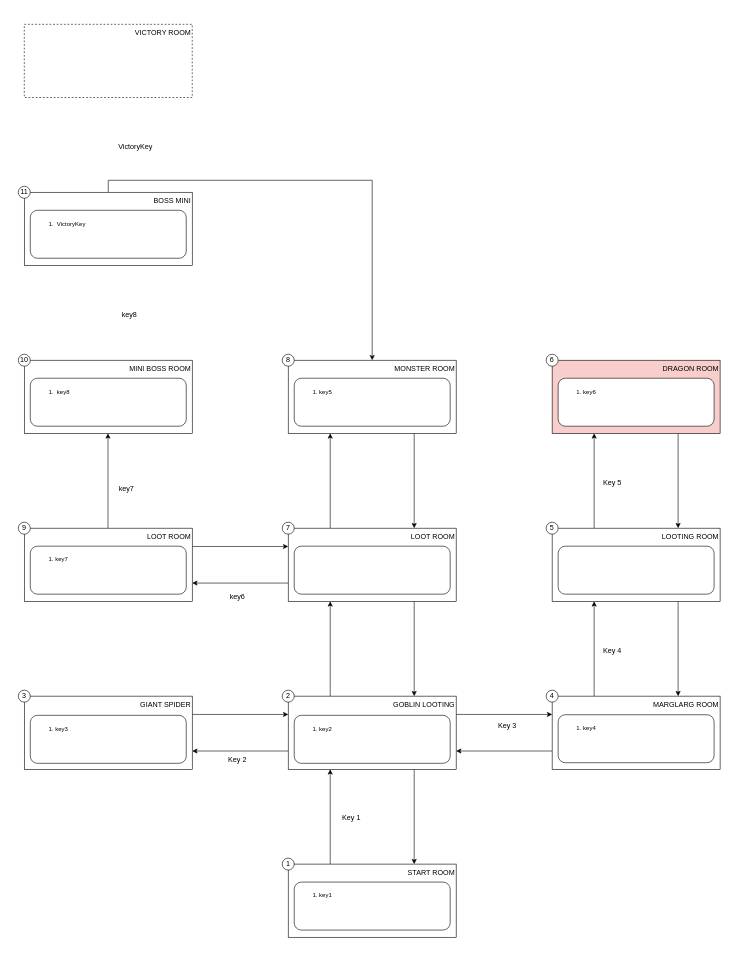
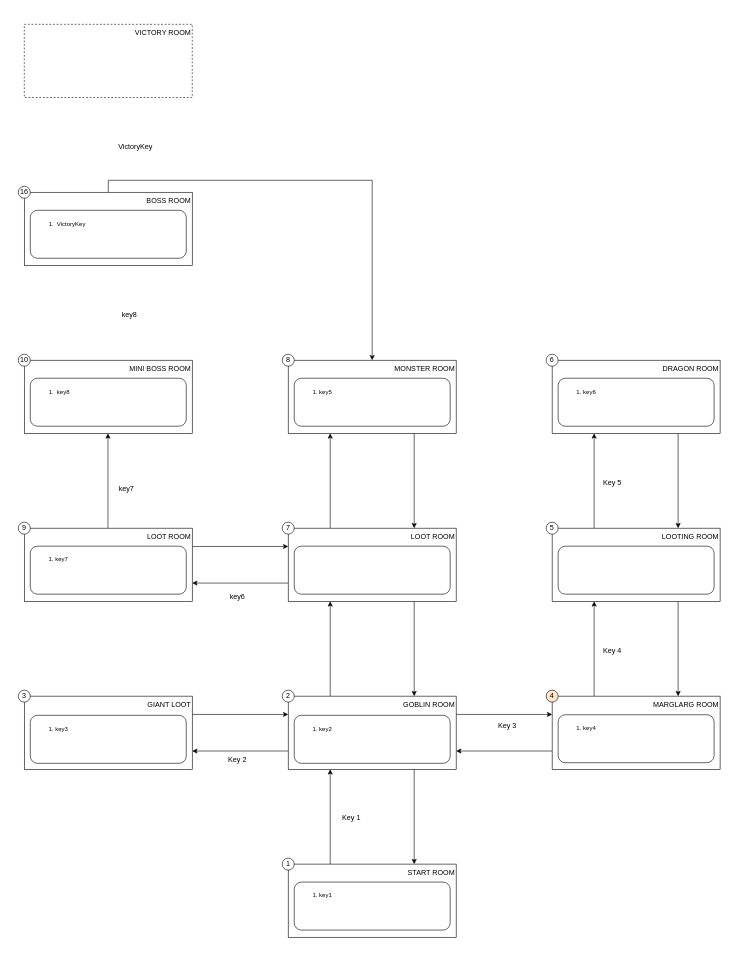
node "11": label "11" -> "16"
node "BOSS MINI": label "BOSS MINI" -> "BOSS ROOM"
node "DRAGON ROOM": fillcolor #f8cecc -> #ffffff
node "4": fillcolor #ffffff -> #ffe6cc
node "GIANT SPIDER": label "GIANT SPIDER" -> "GIANT LOOT"
node "GOBLIN LOOTING": label "GOBLIN LOOTING" -> "GOBLIN ROOM"
